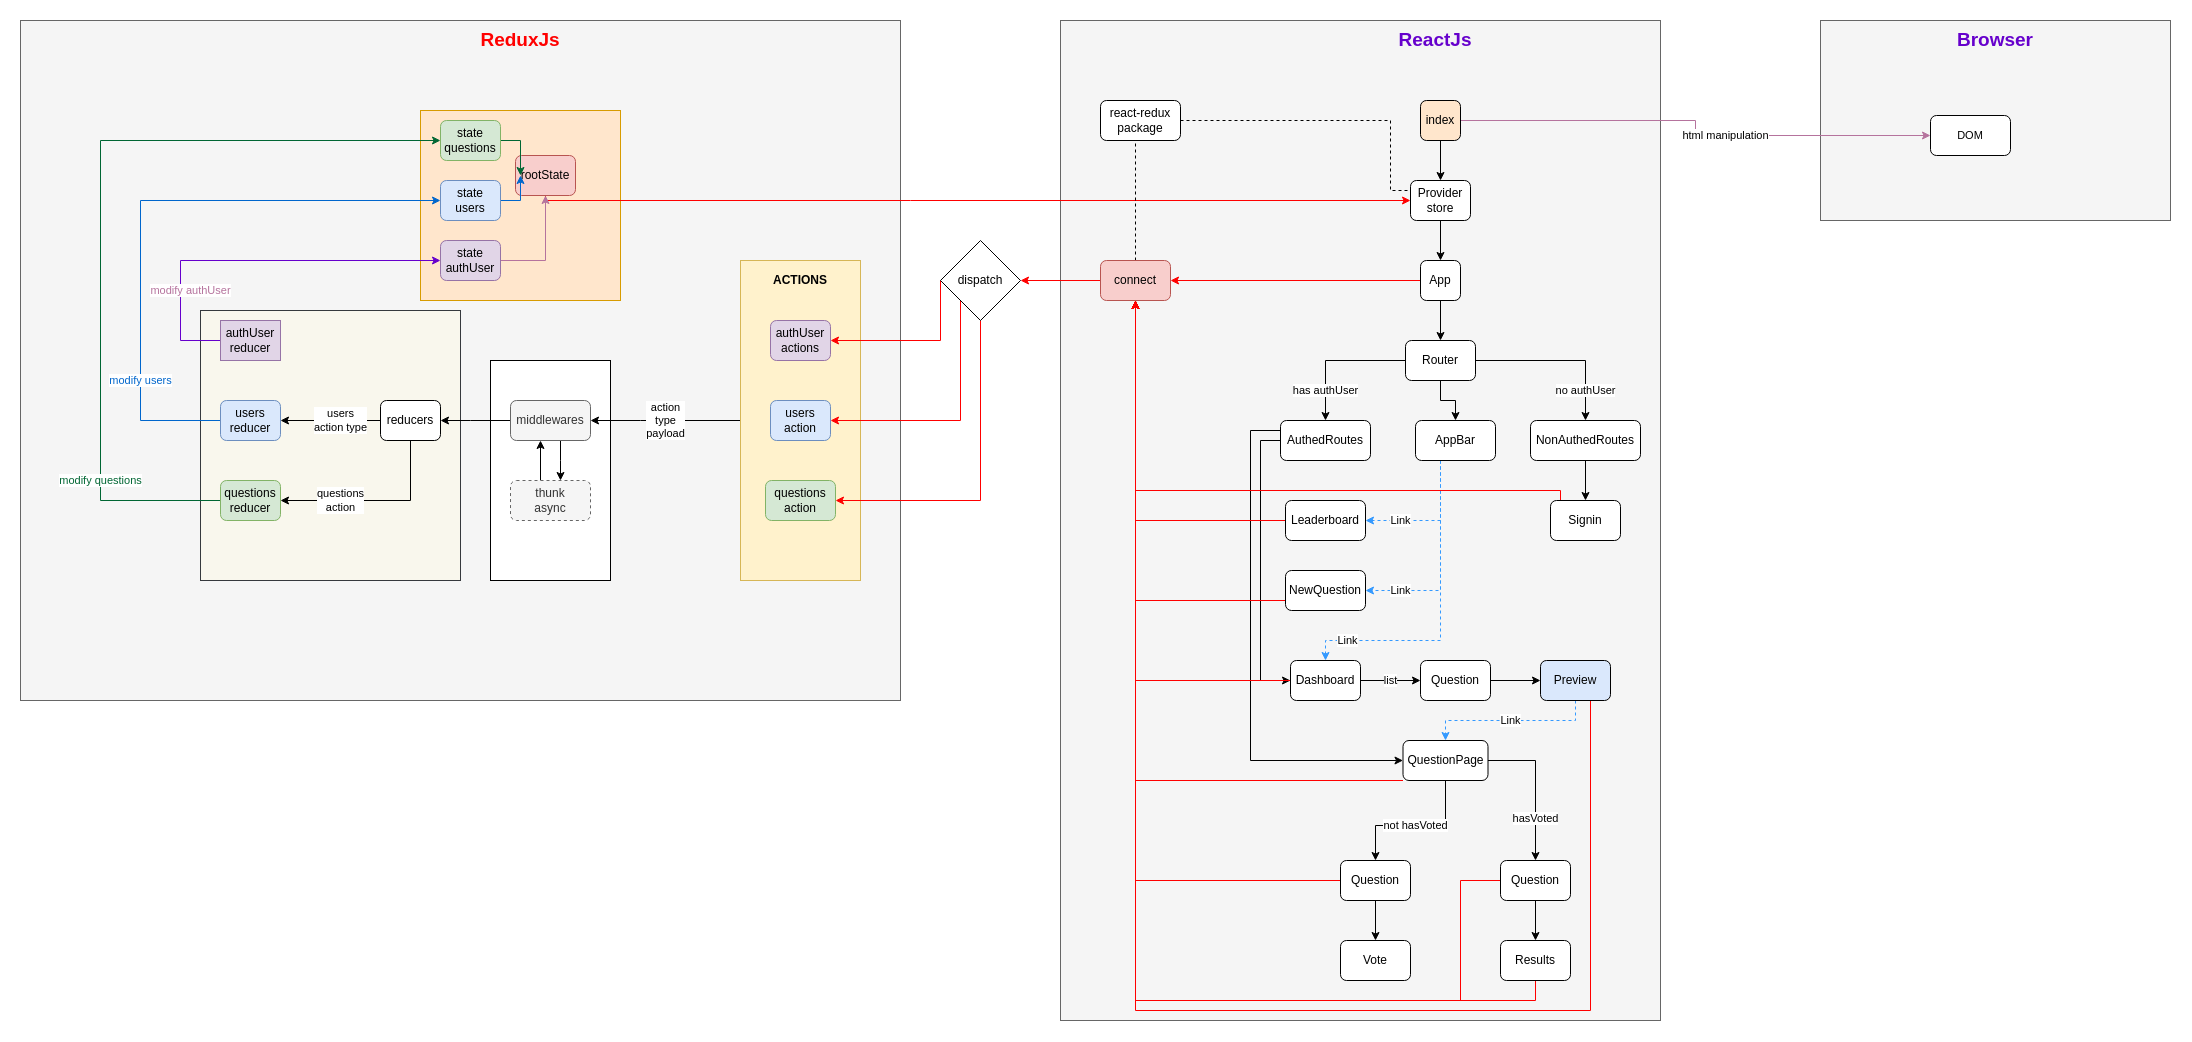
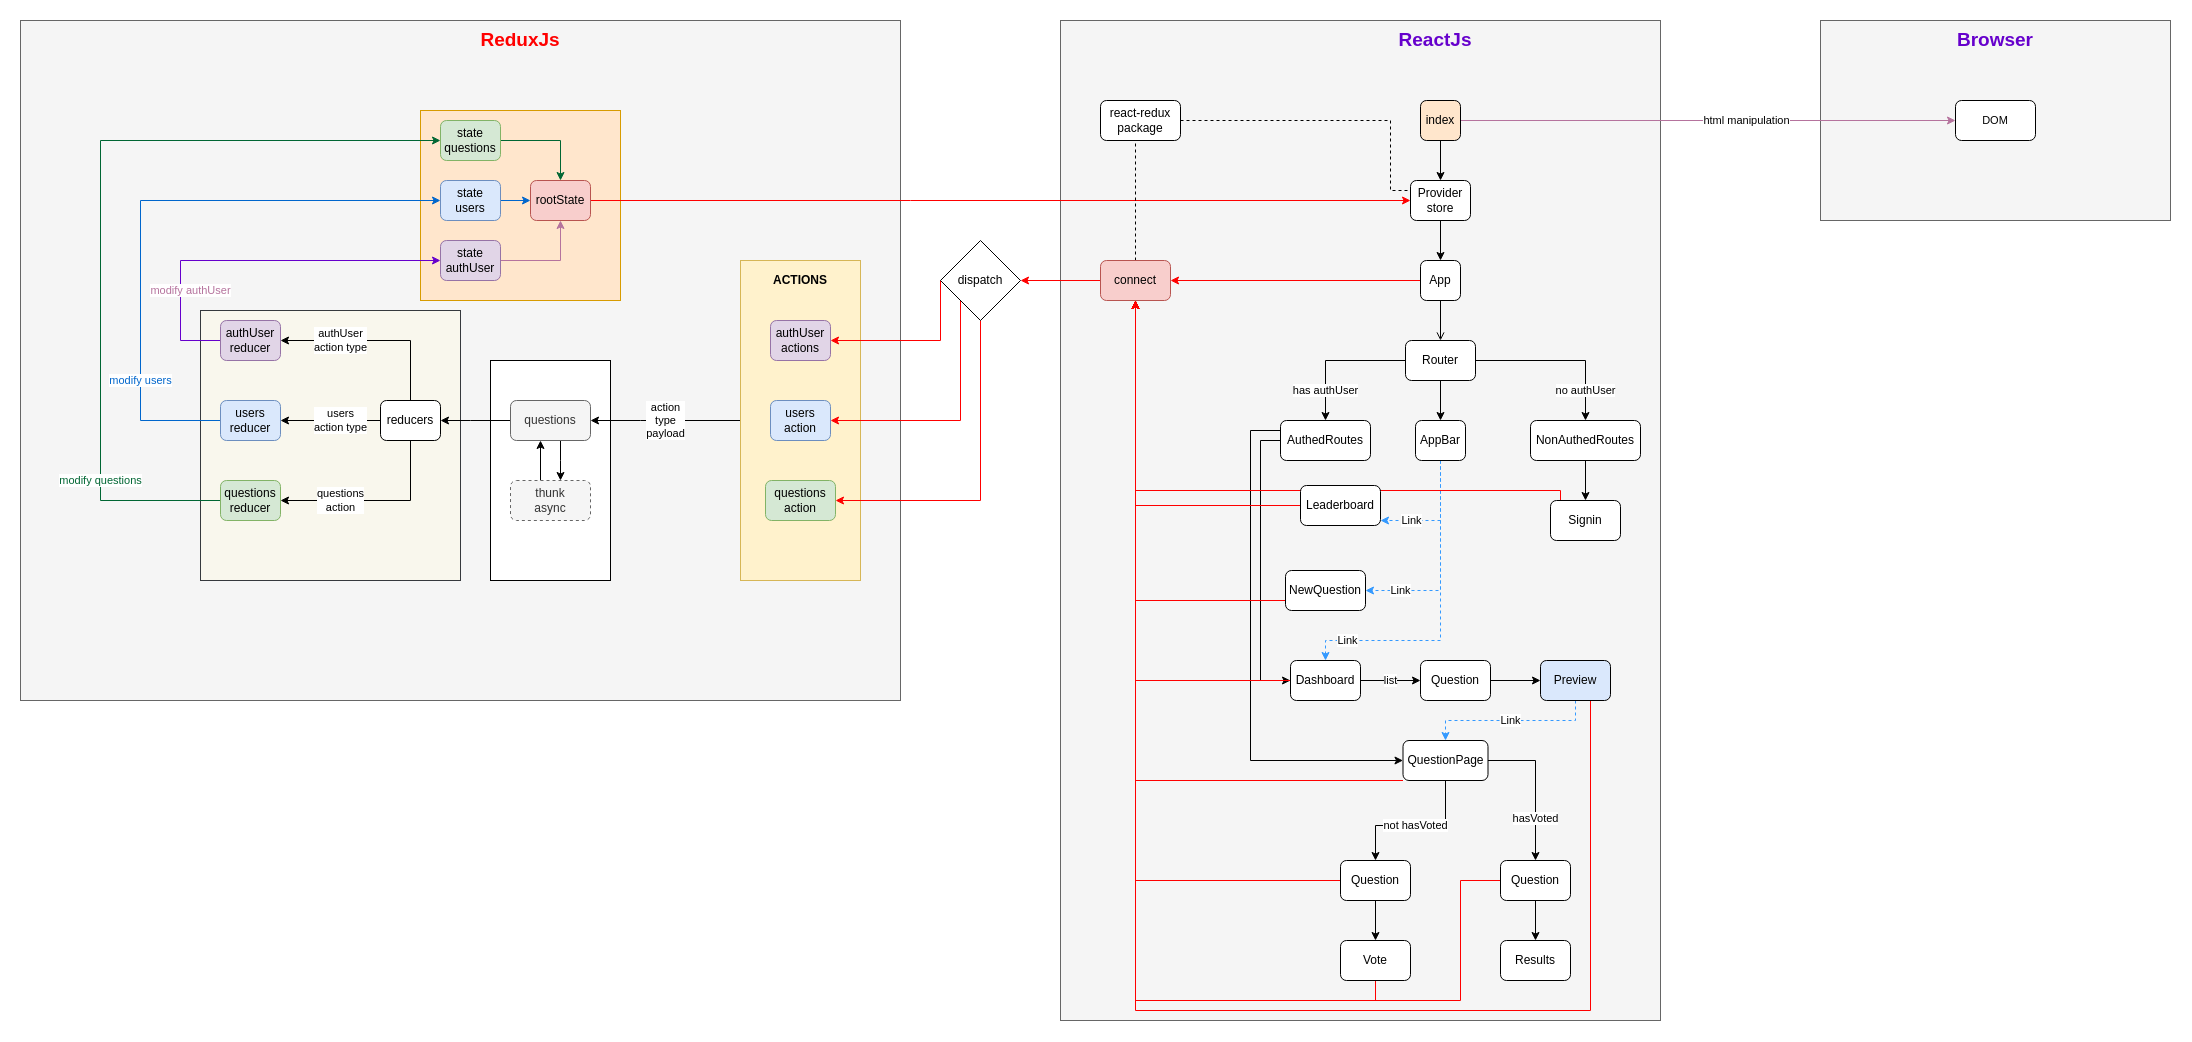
node "DOM": moved (1971, 136) -> (1996, 121)
node "rootState": moved (546, 176) -> (561, 201)
edge "App" -> "Router": arrowhead classic -> open
node "authUser reducer": shape rectangle -> rounded rectangle
edge "reducers" -> "authUser reducer": added, label "authUser action type"
node "middlewares": label "middlewares" -> "questions"
node "AppBar": size 80x40 -> 50x40
node "Leaderboard": moved (1326, 521) -> (1341, 506)
edge "Vote" -> "connect": added
edge "Results" -> "connect": removed
